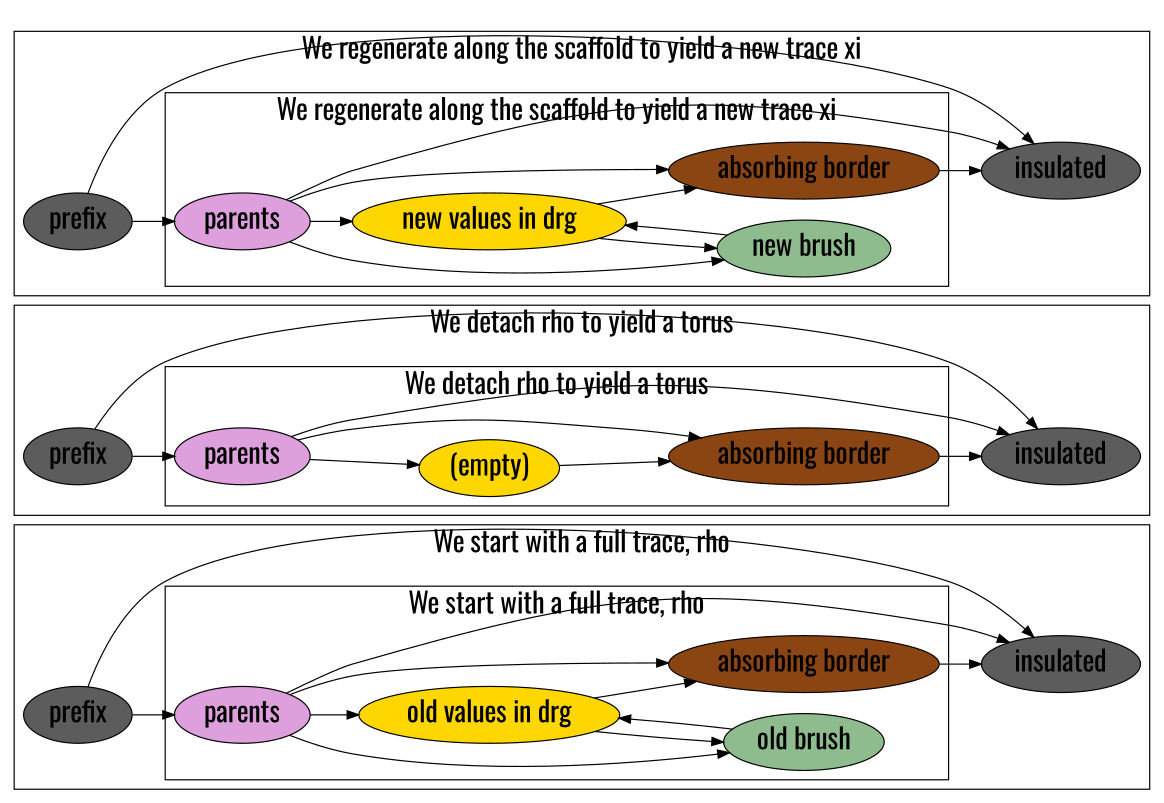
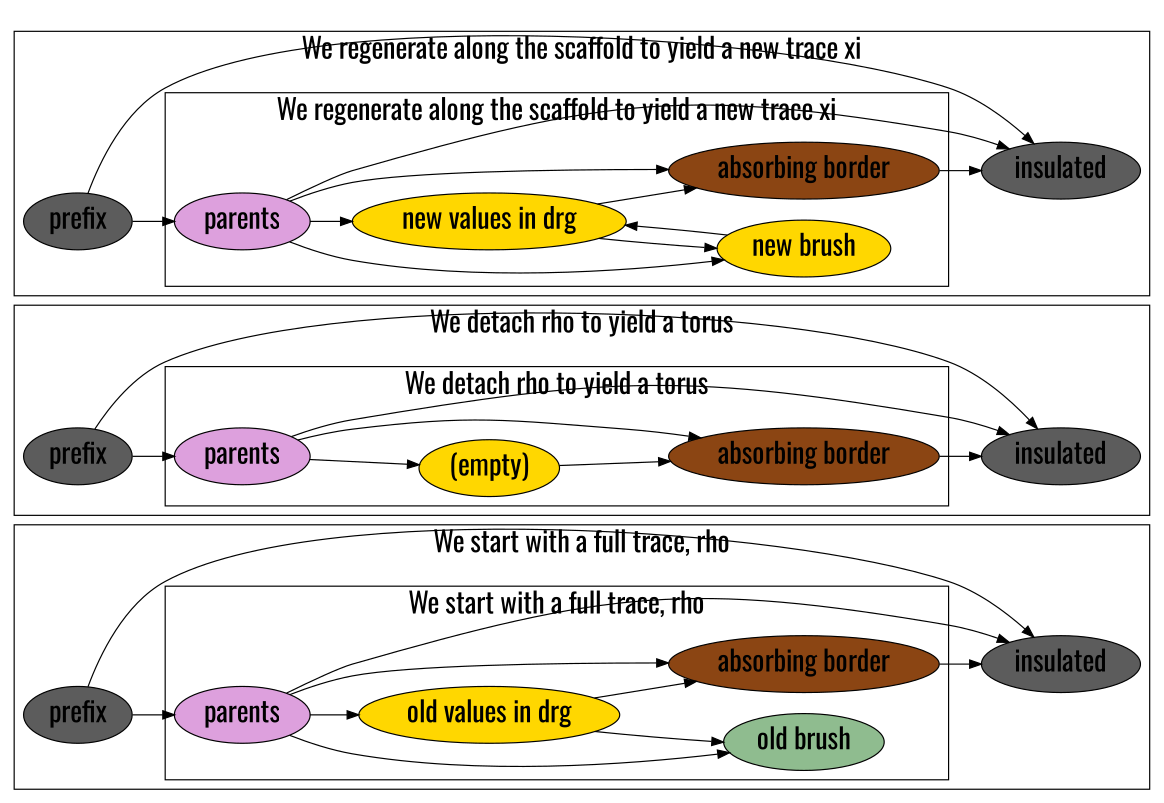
node "new brush": fillcolor darkseagreen -> gold
edge "old brush" -> "old values in drg": removed
